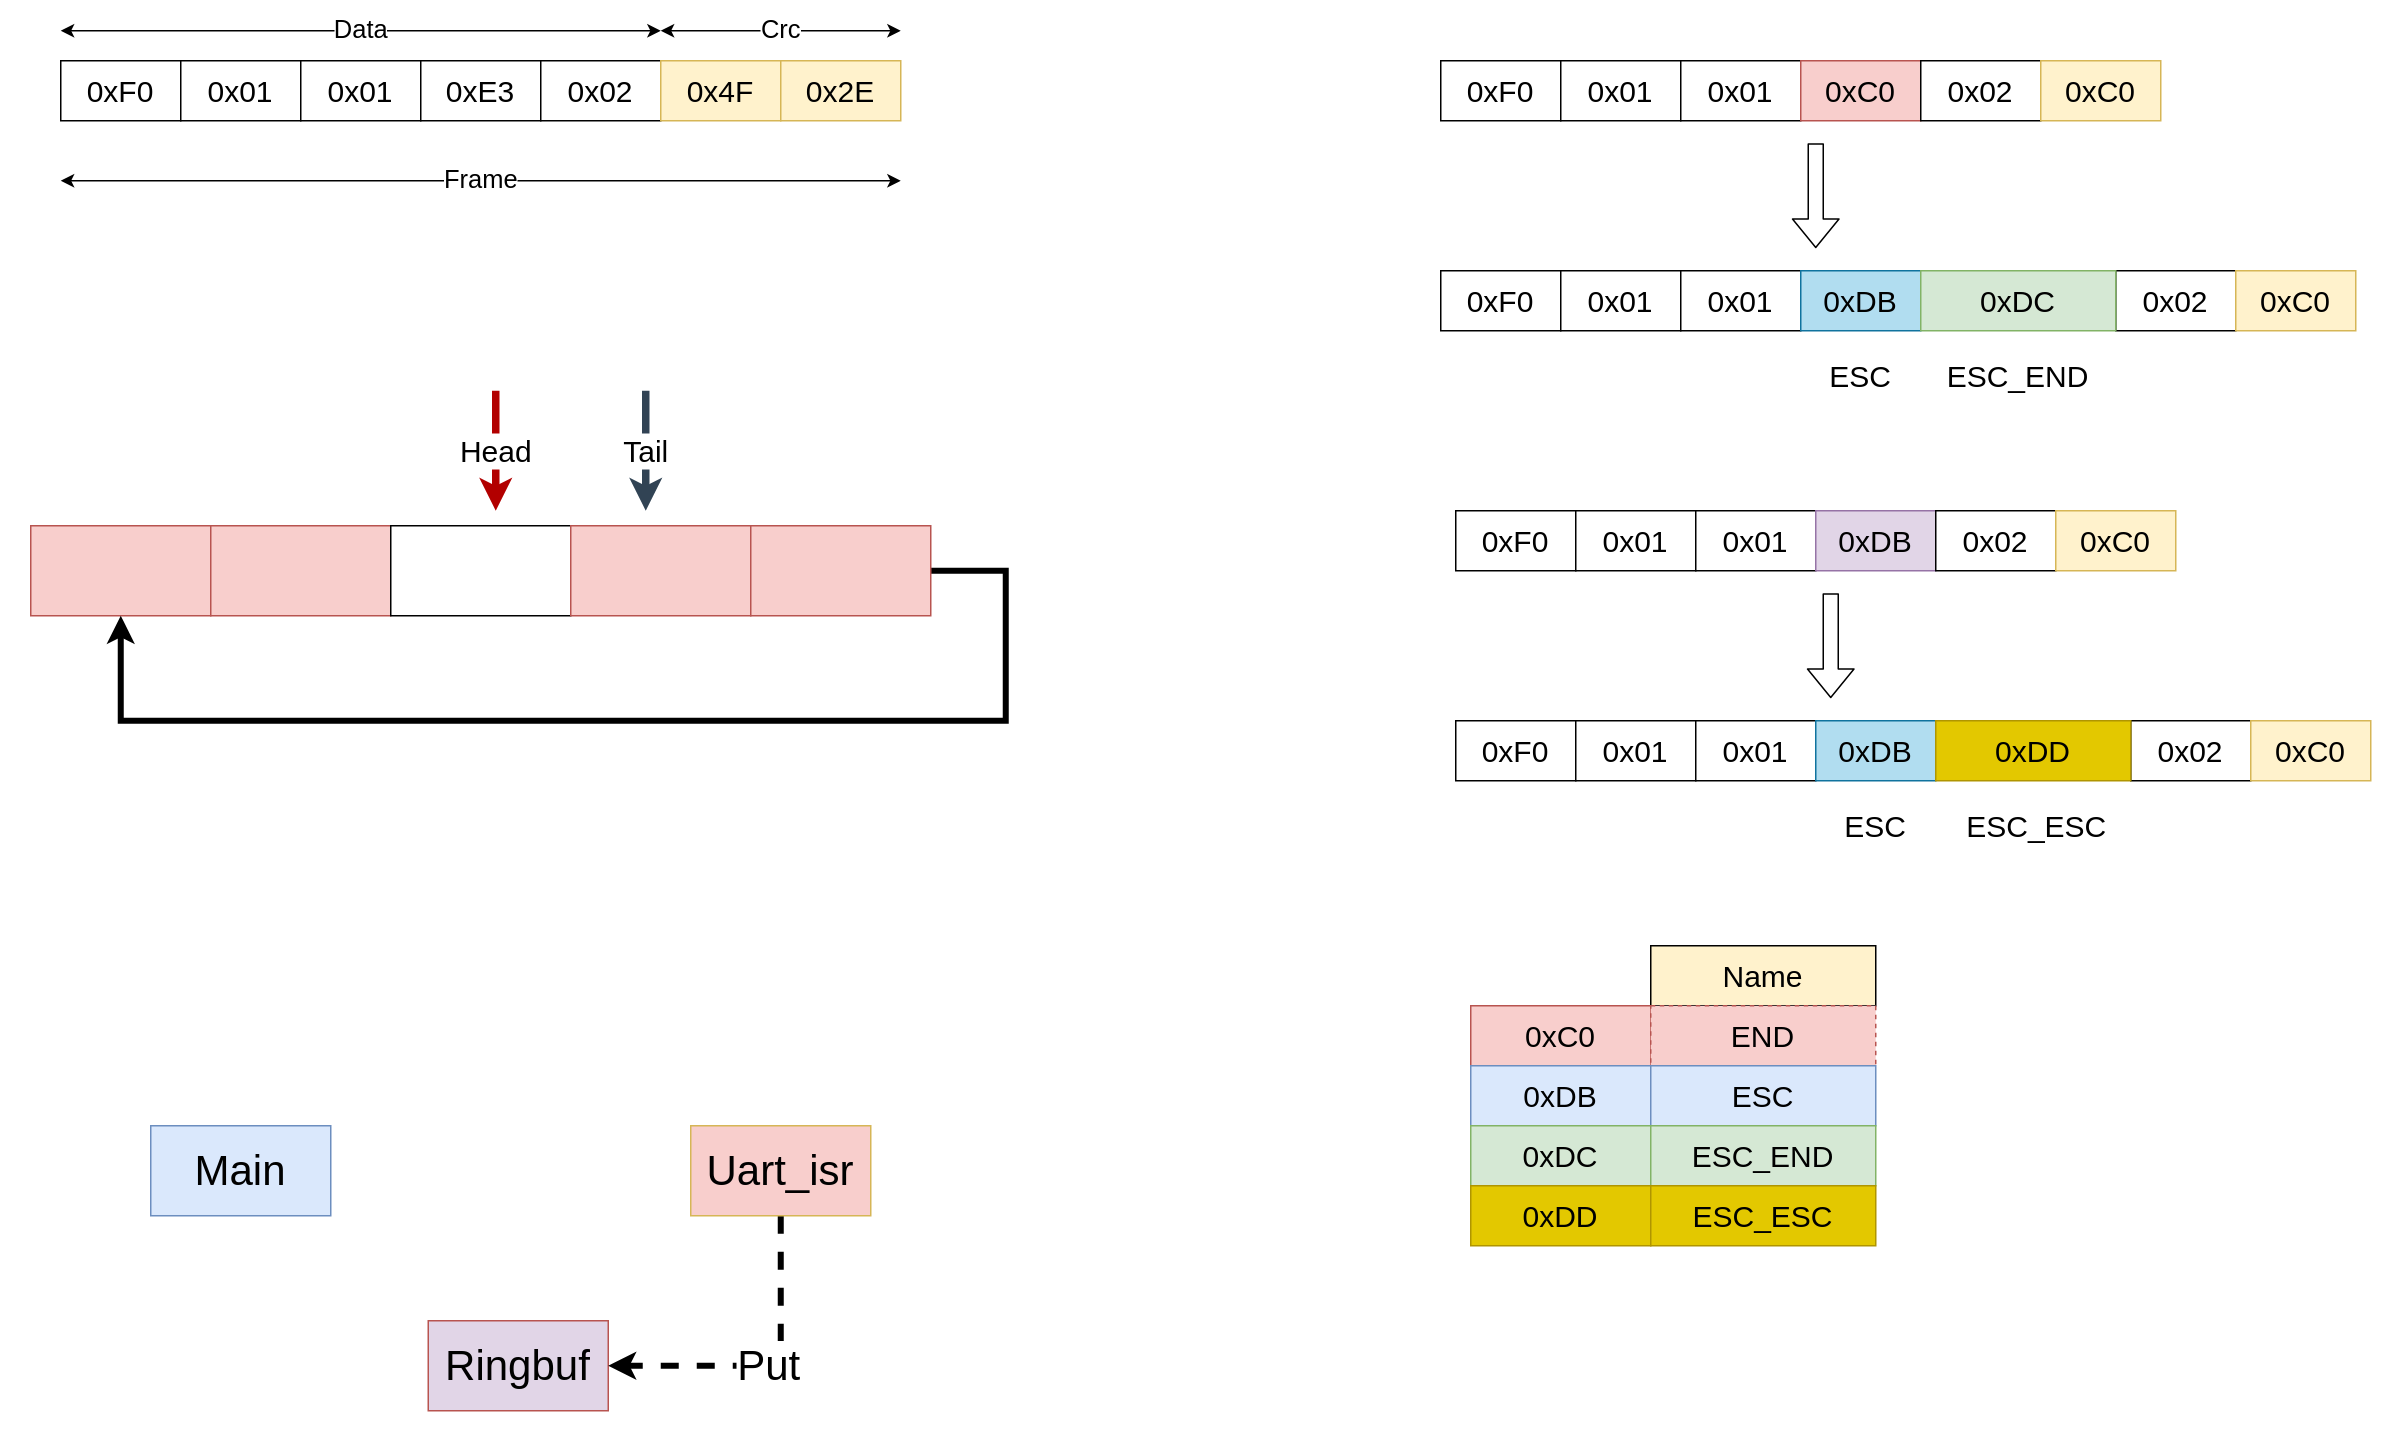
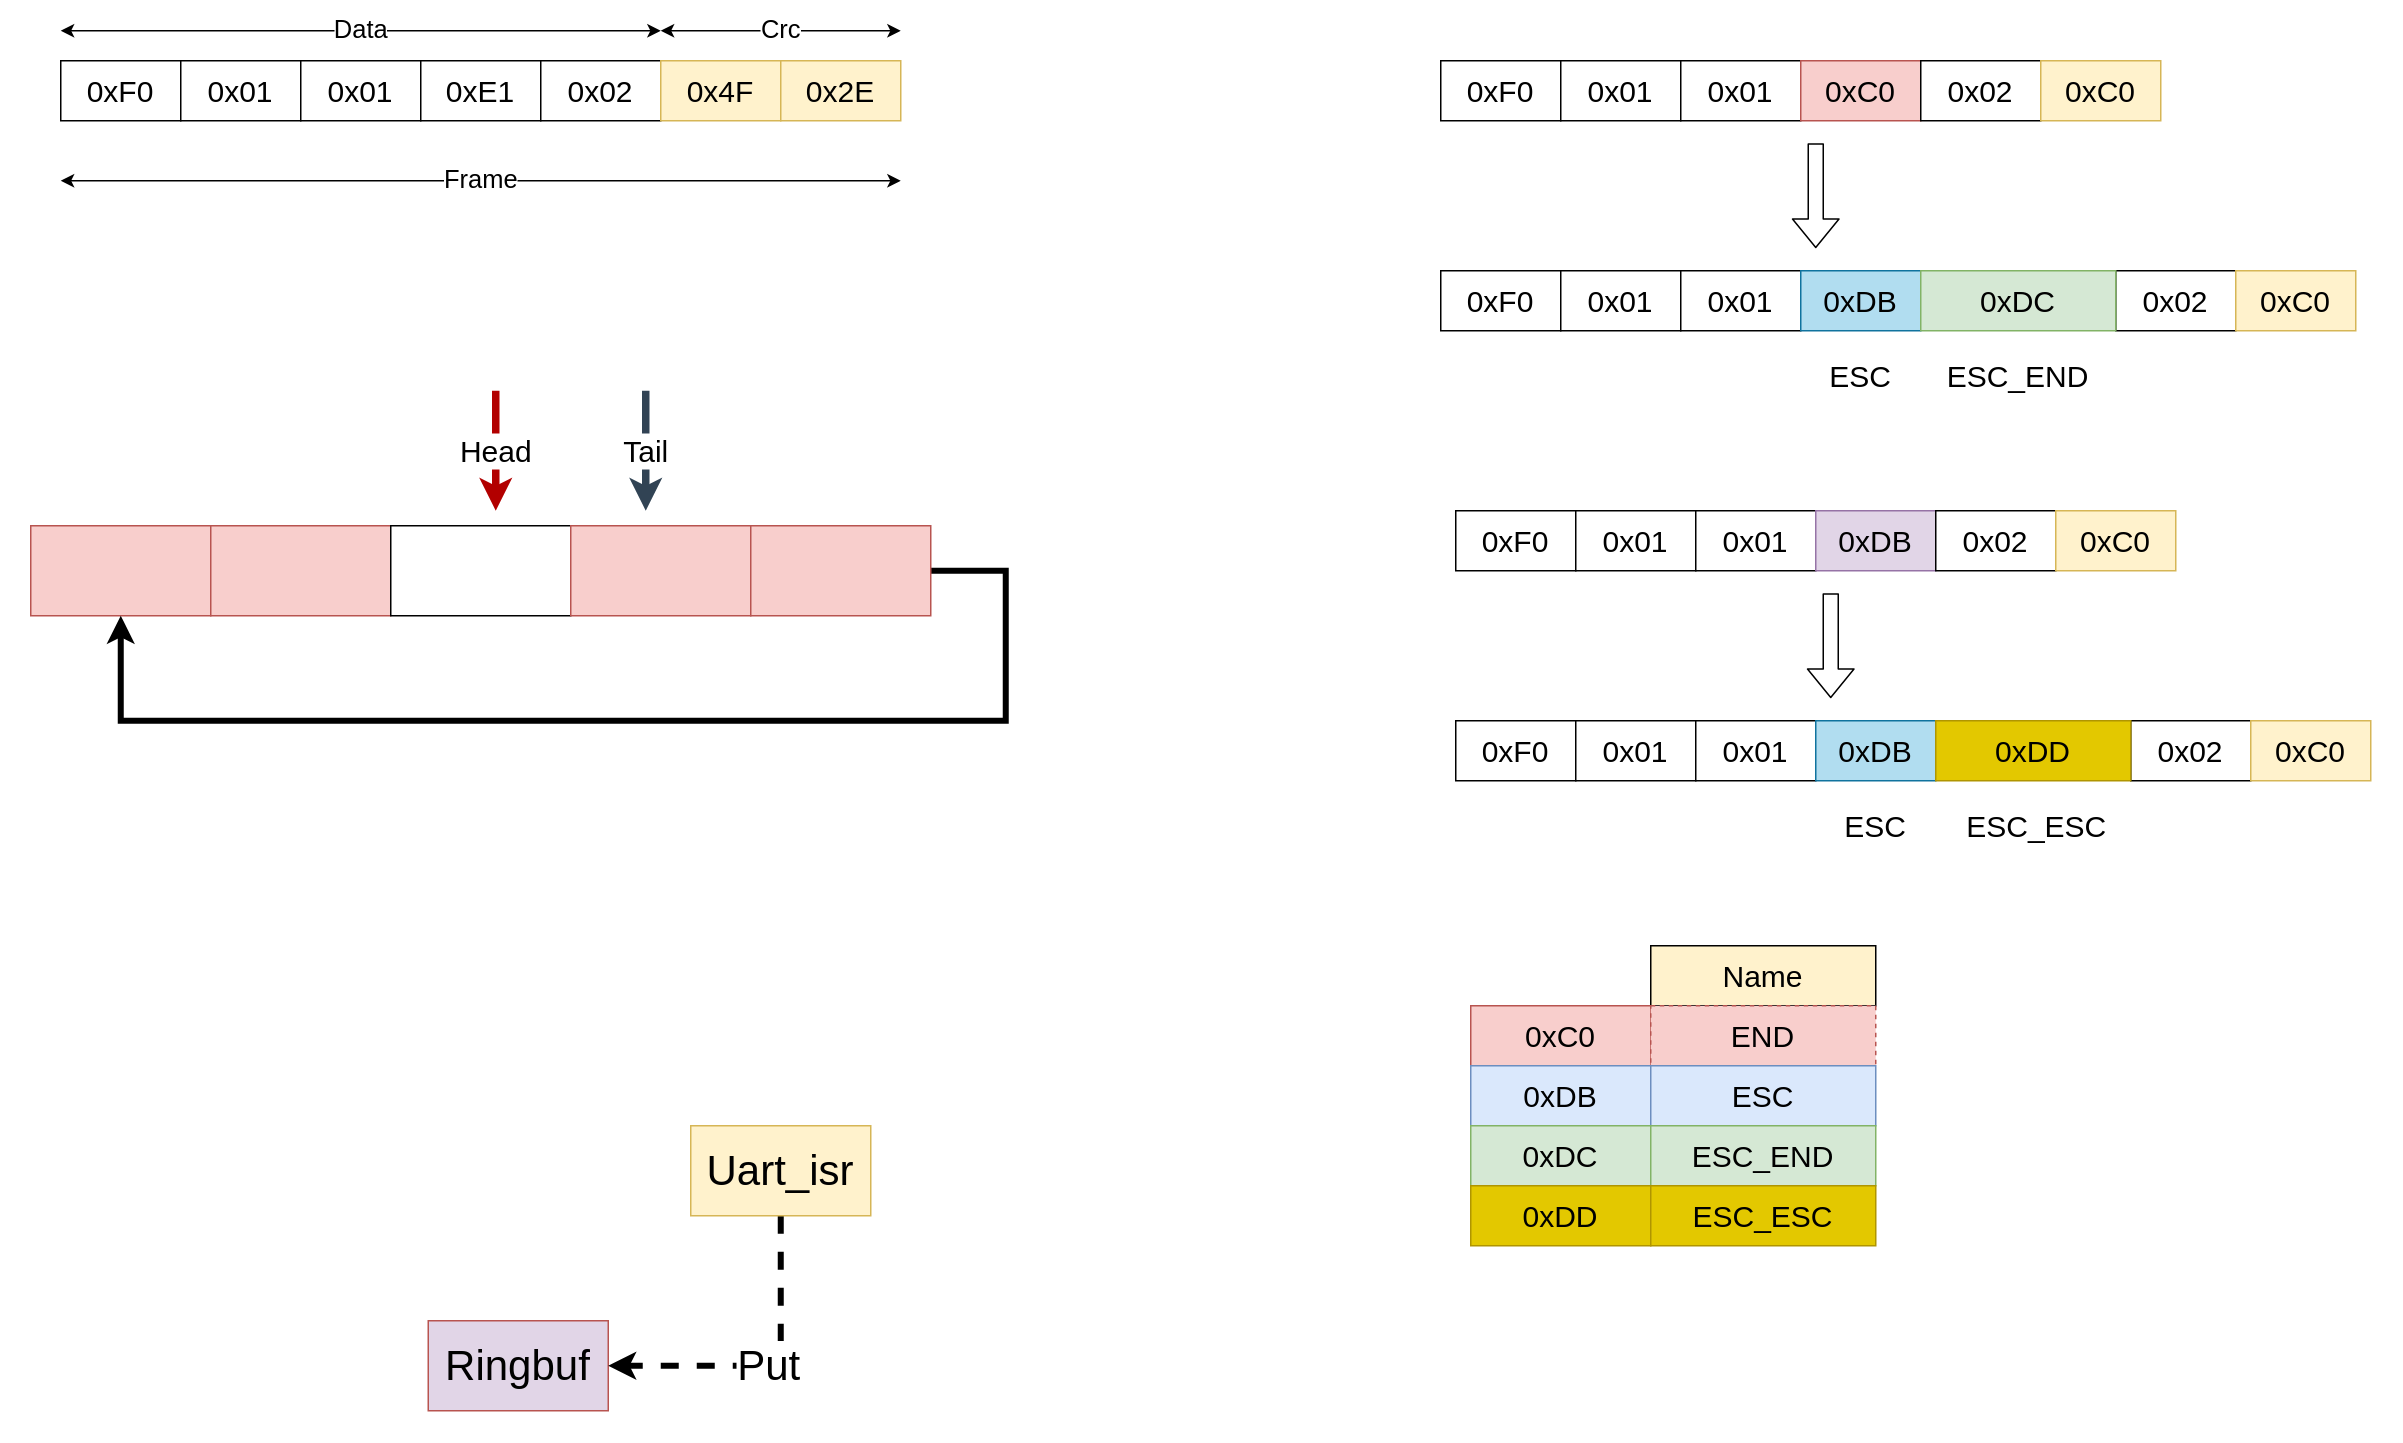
node "0xE3": label "0xE3" -> "0xE1"
node "Main": removed
node "Uart_isr": fillcolor #f8cecc -> #fff2cc
